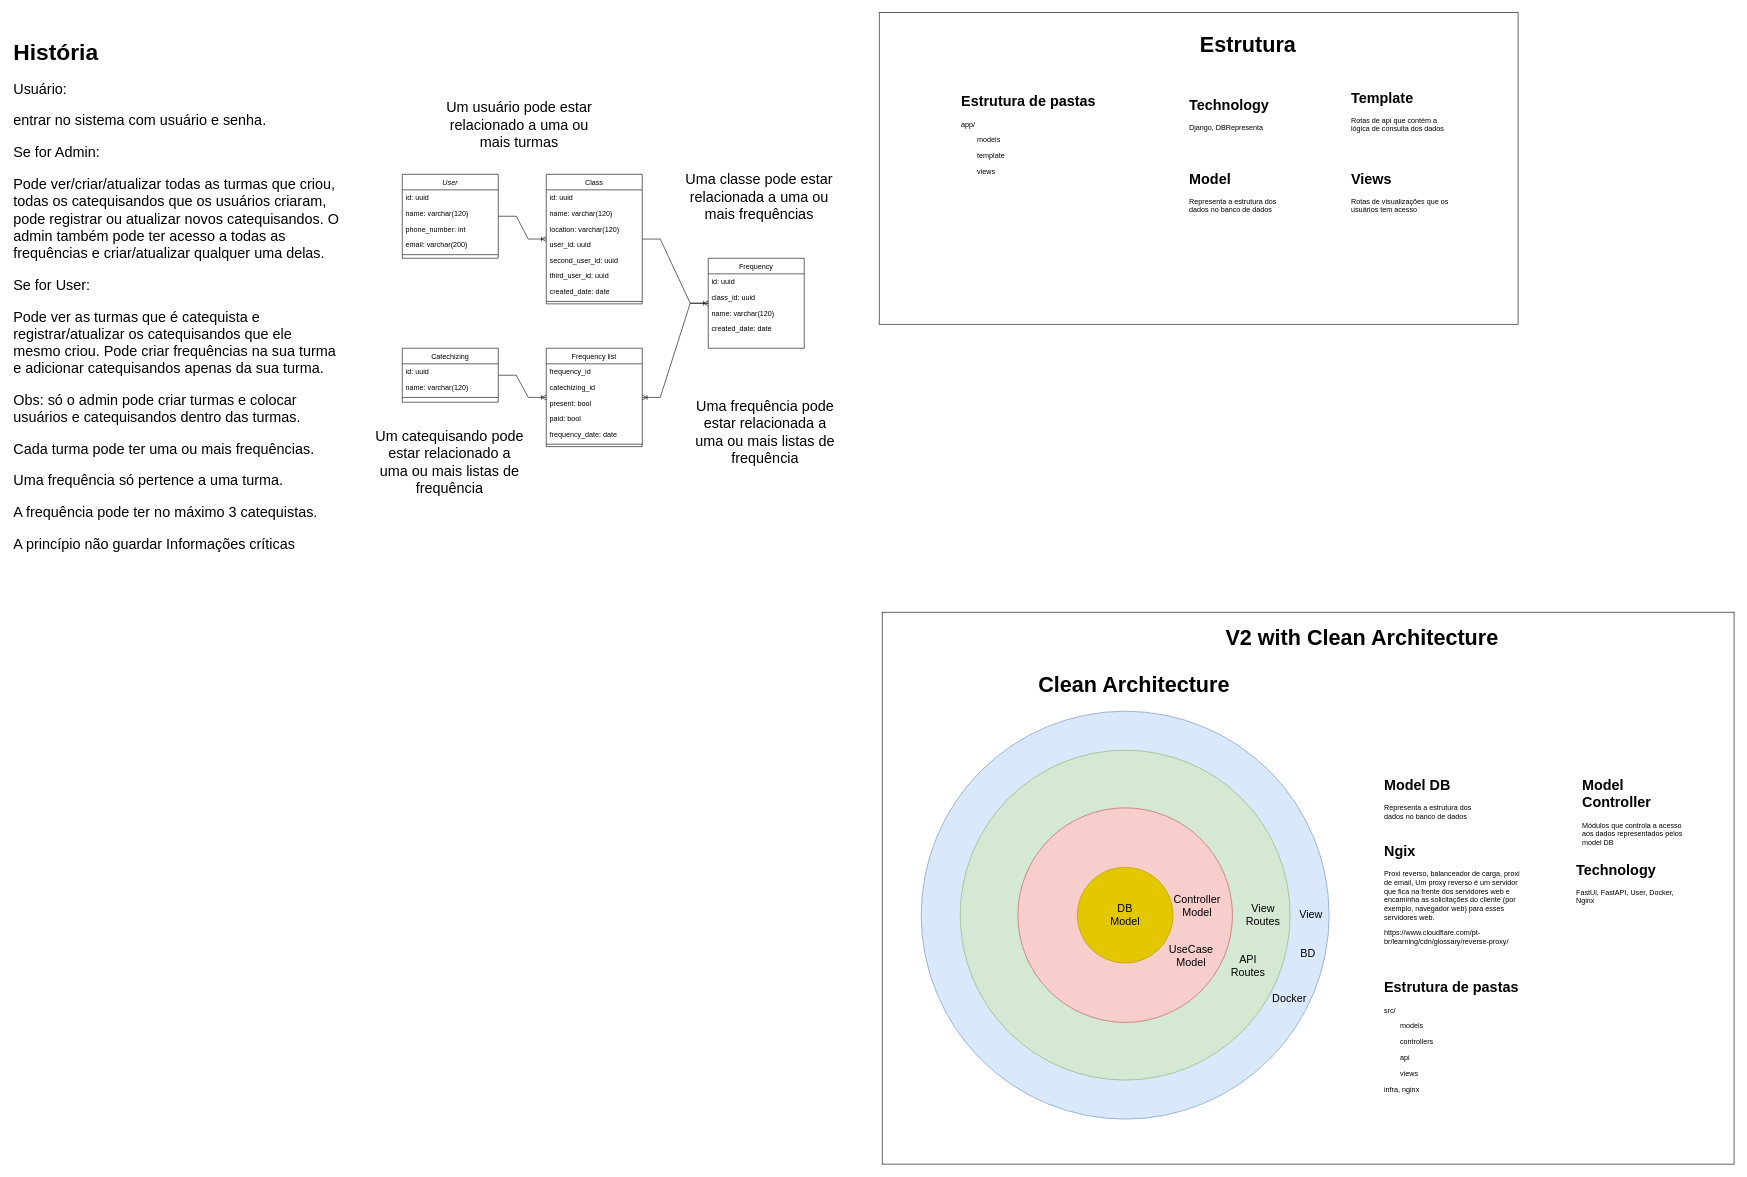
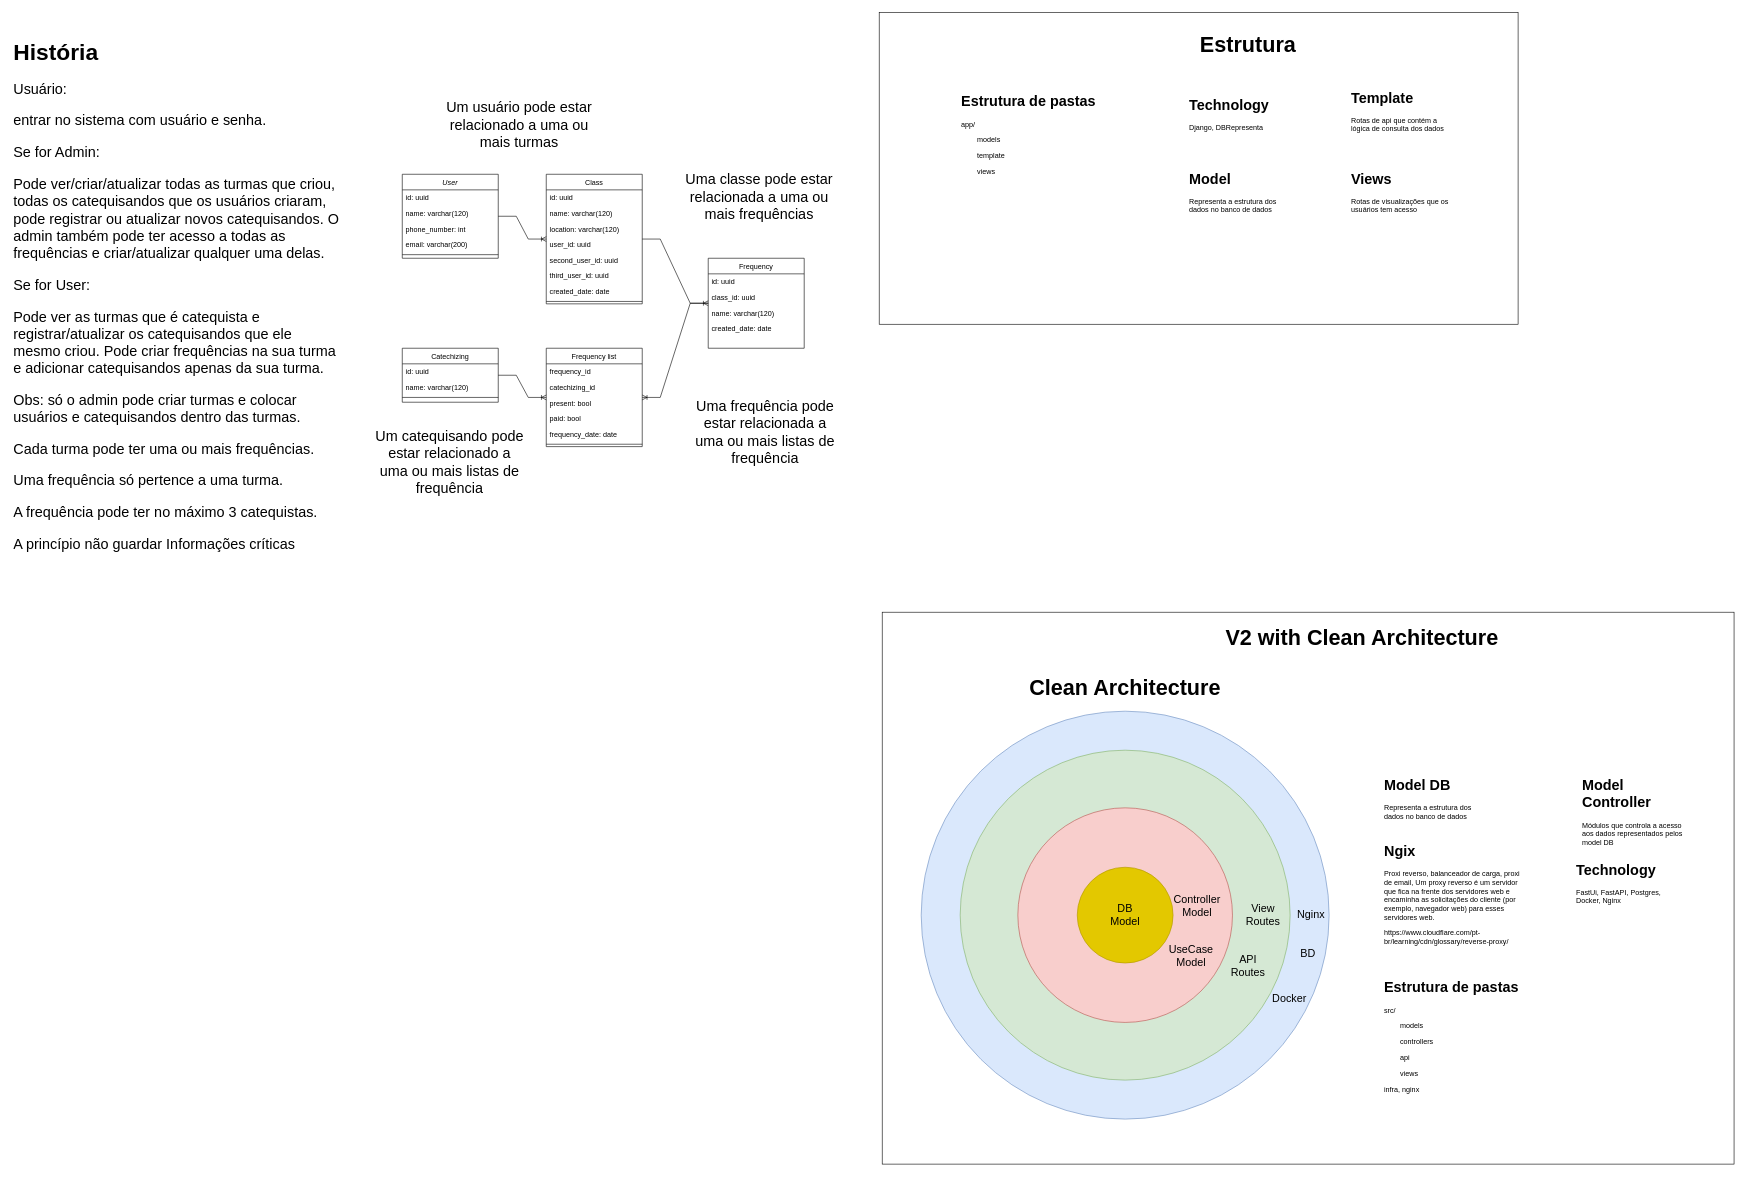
node "Clean Architecture": moved (1134, 684) -> (1125, 687)
node "TechnologyFastUi, FastAPI, User, Docker, Nginx": label "TechnologyFastUi, FastAPI, User, Docker, Nginx" -> "TechnologyFastUi, FastAPI, Postgres, Docker, Nginx"
node "View": label "View" -> "Nginx"
